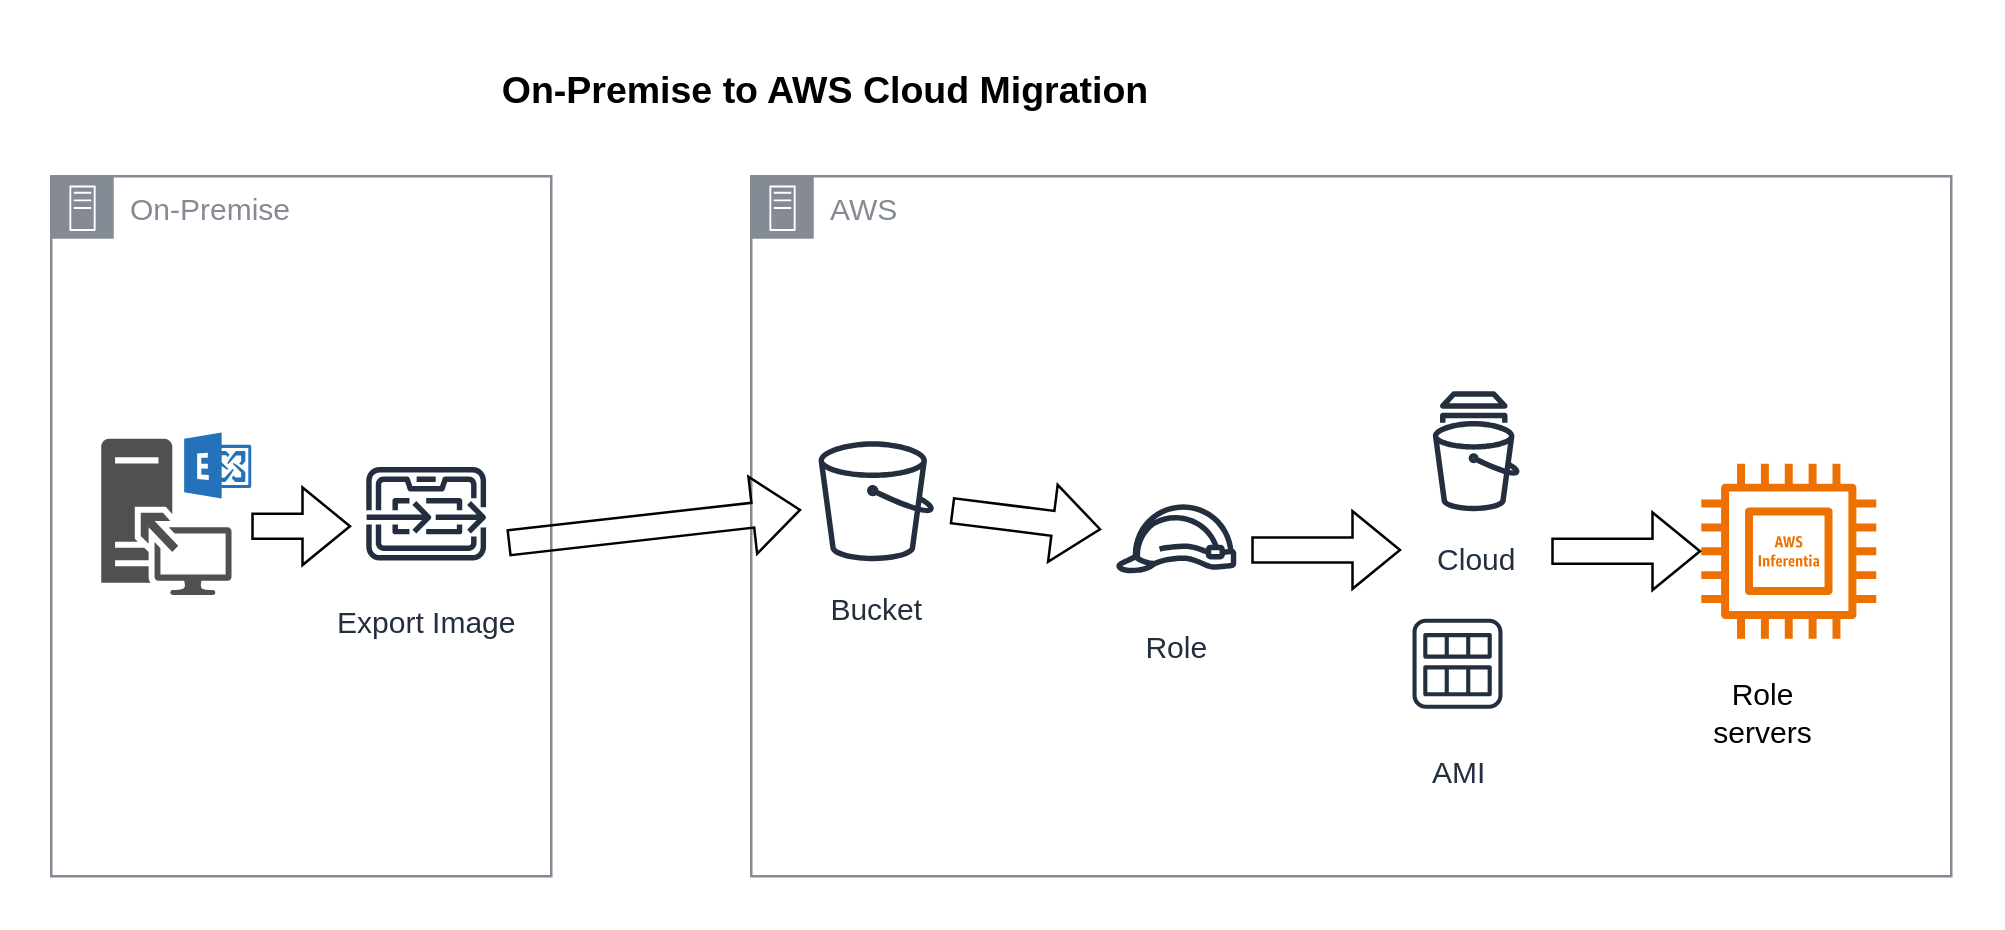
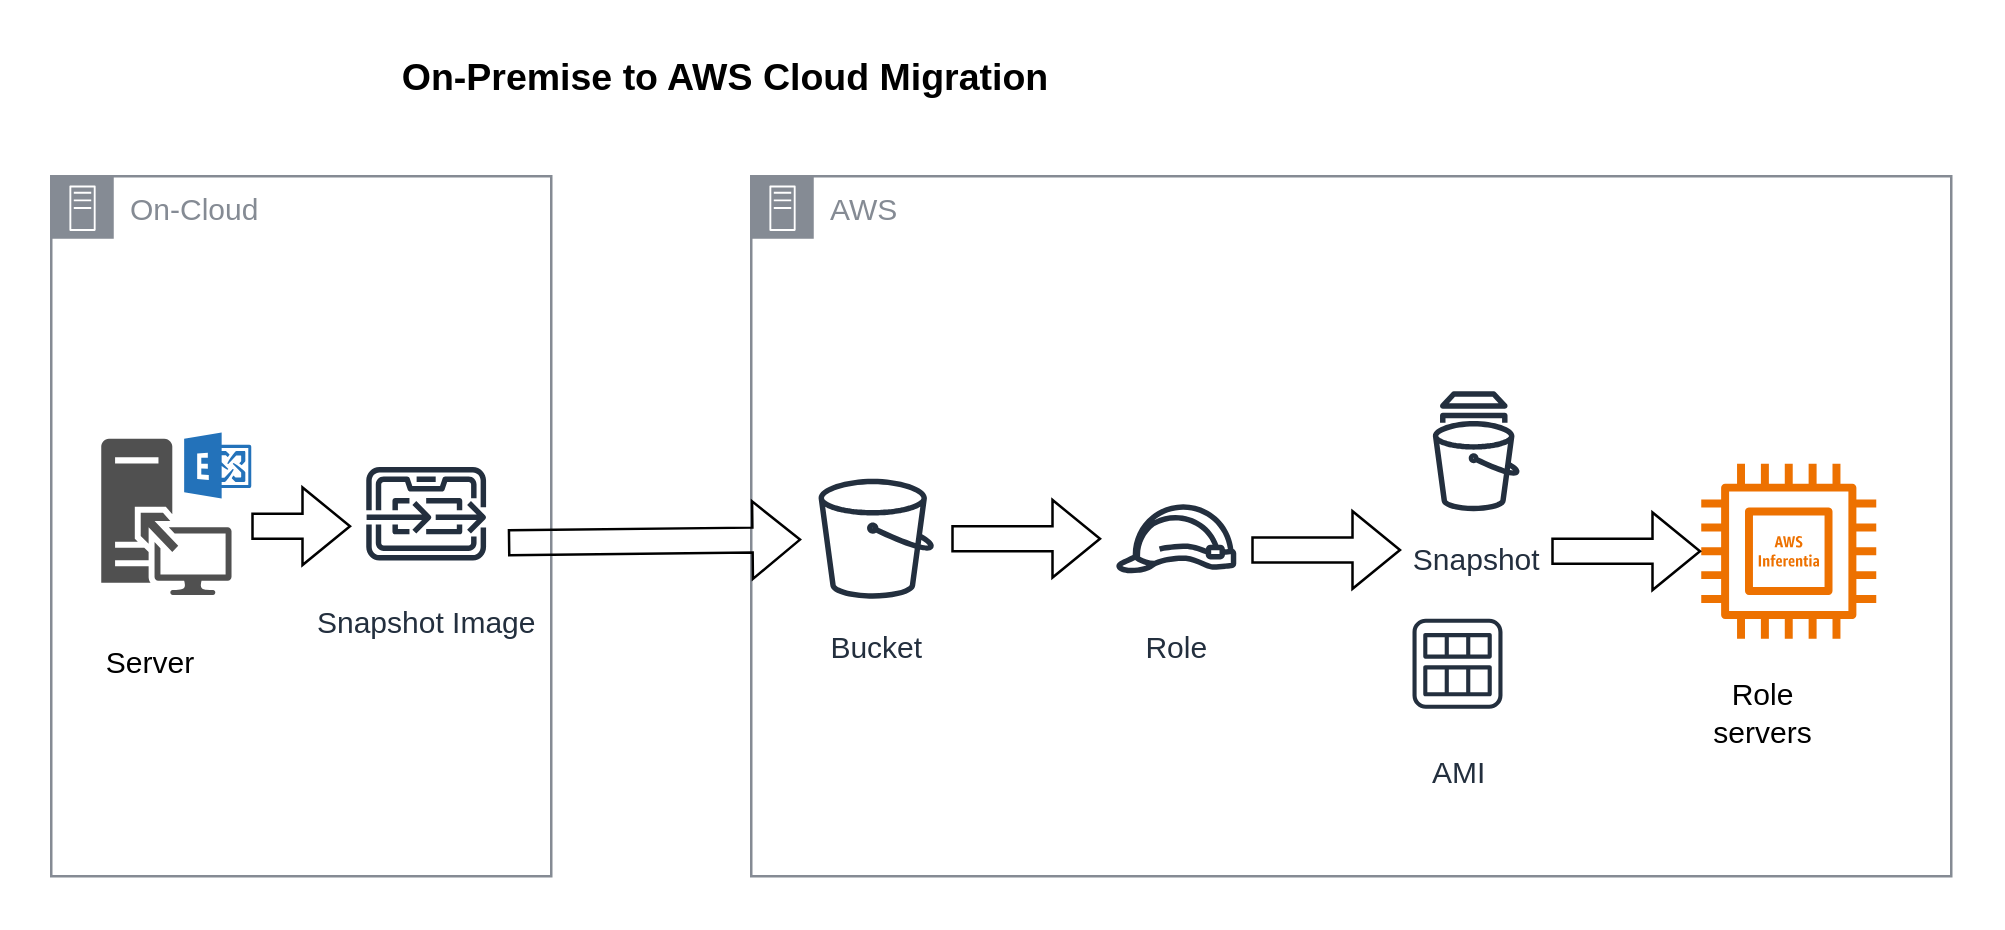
node "On-Premise to AWS Cloud Migration": moved (826, 89) -> (726, 76)
node "On-Premise": label "On-Premise" -> "On-Cloud"
node "Bucket": moved (876, 501) -> (876, 539)
node "Cloud": label "Cloud" -> "Snapshot"
node "Export Image": label "Export Image" -> "Snapshot Image"
node "Server": added
